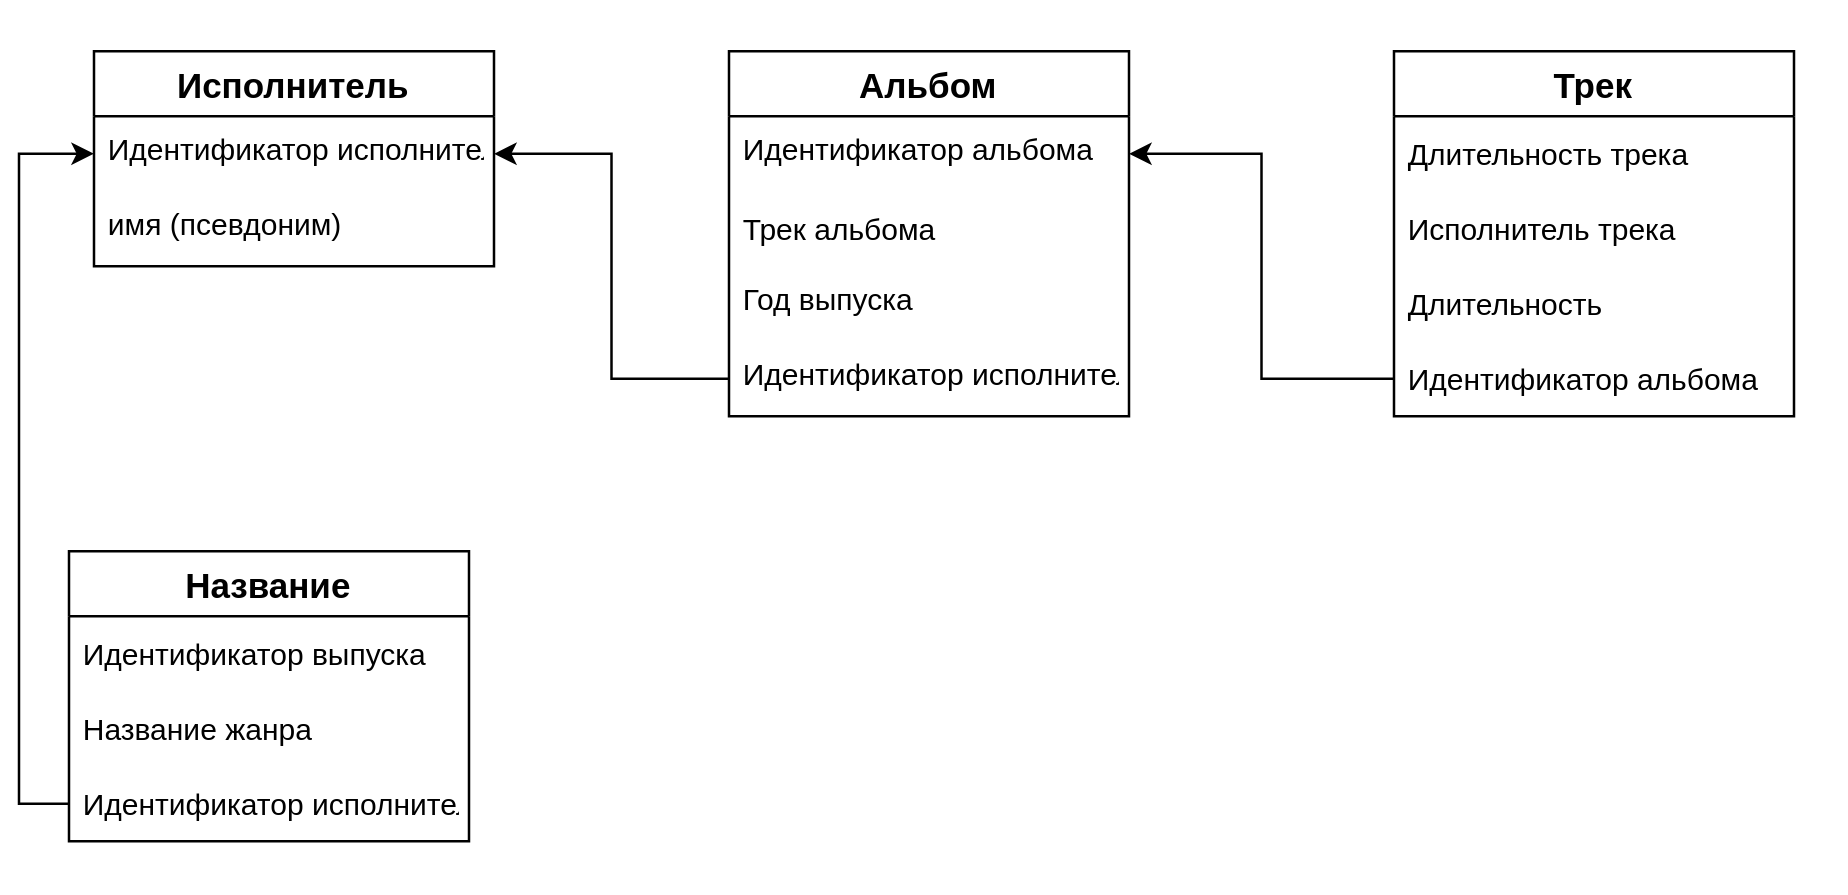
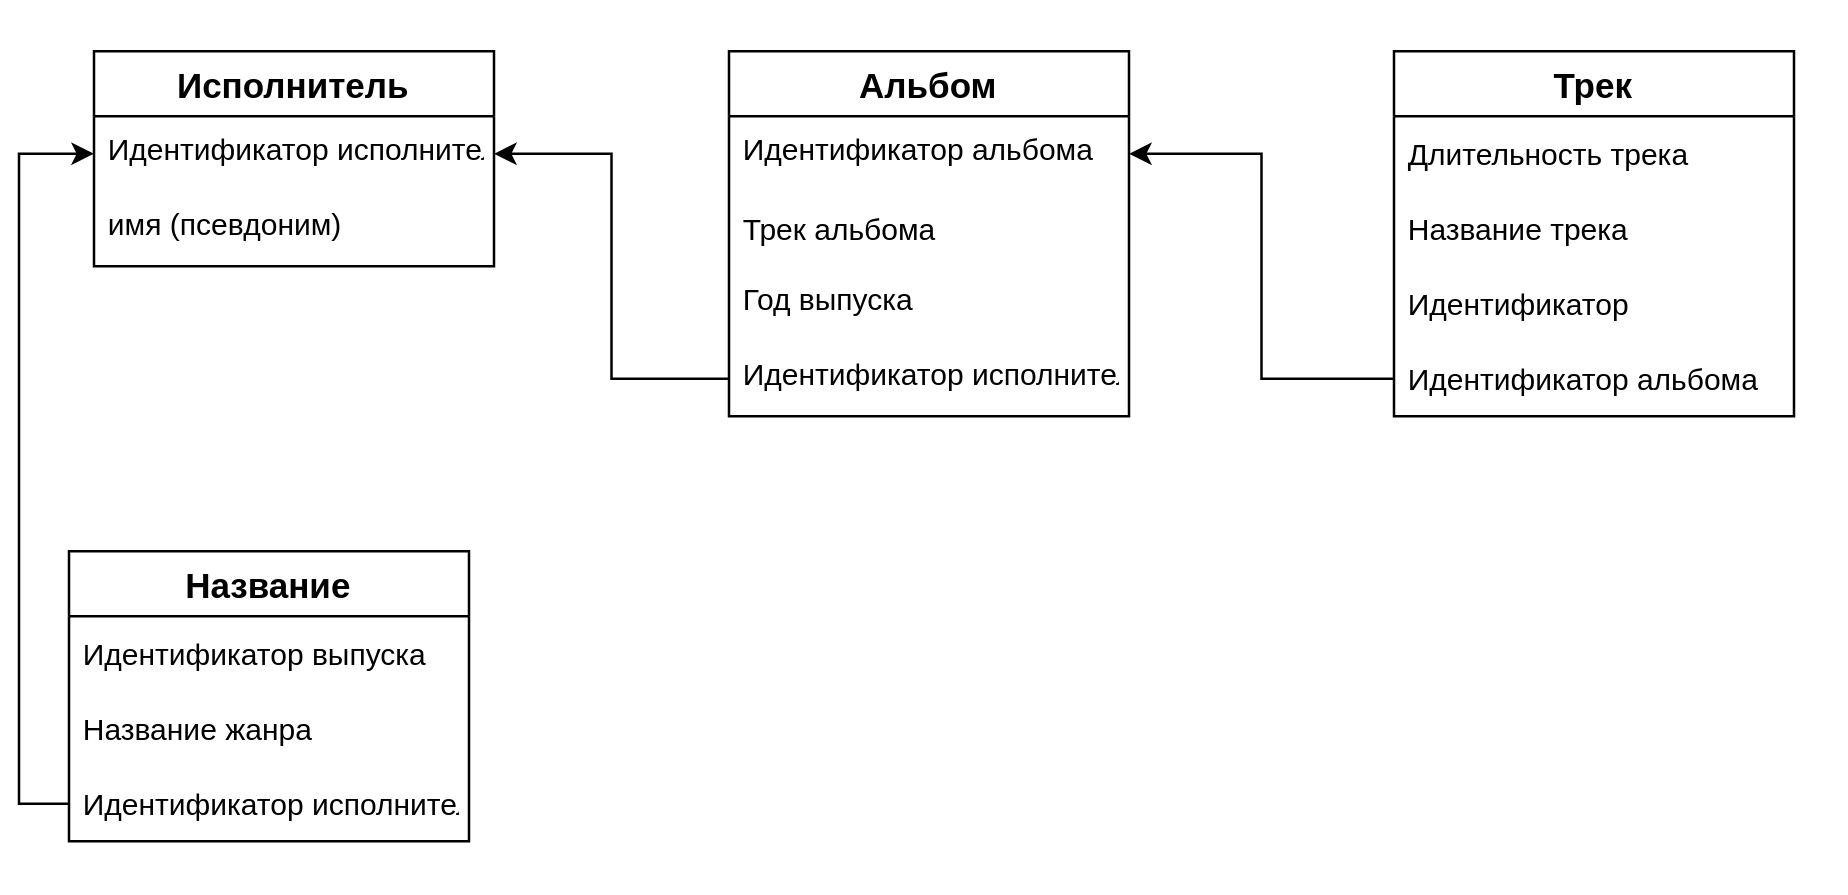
node "Исполнитель трека": label "Исполнитель трека" -> "Название трека"
node "Длительность": label "Длительность" -> "Идентификатор"
